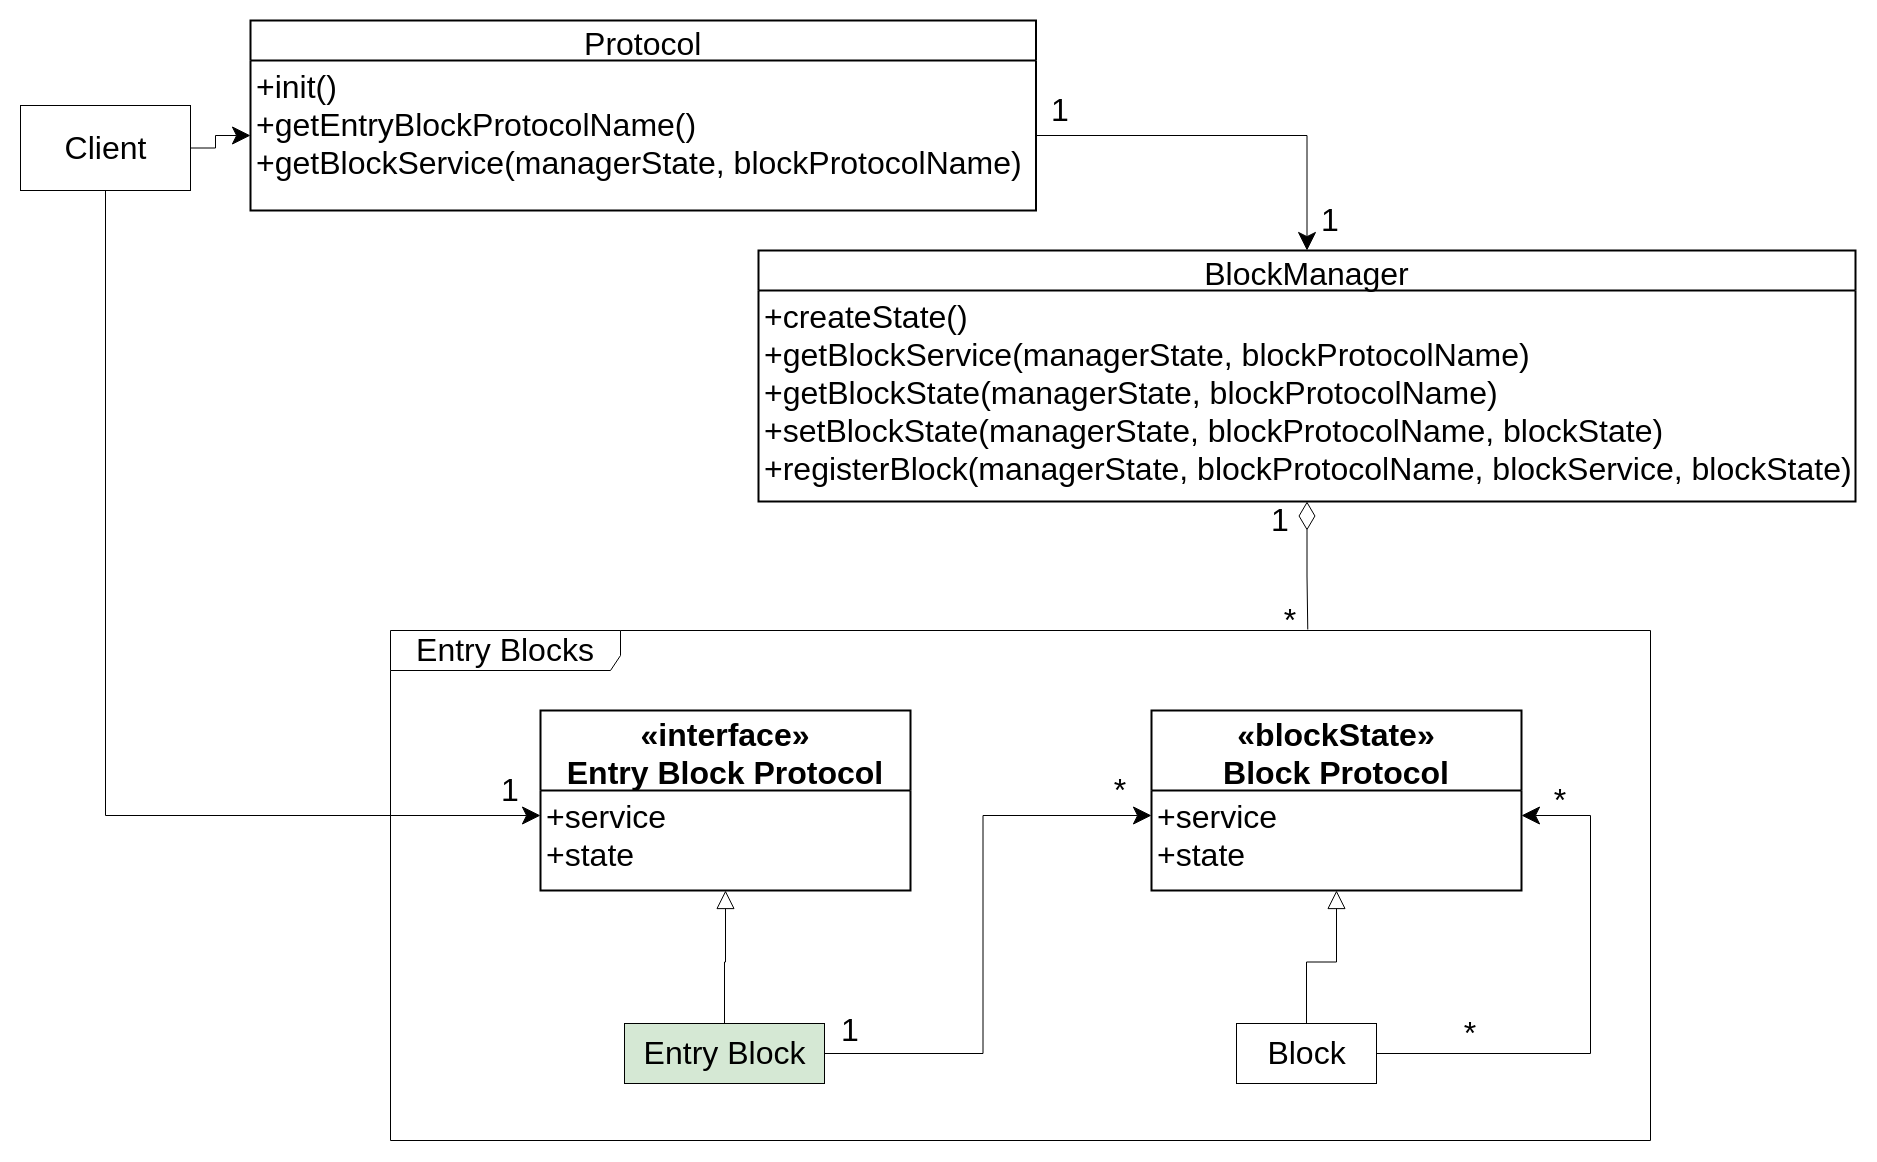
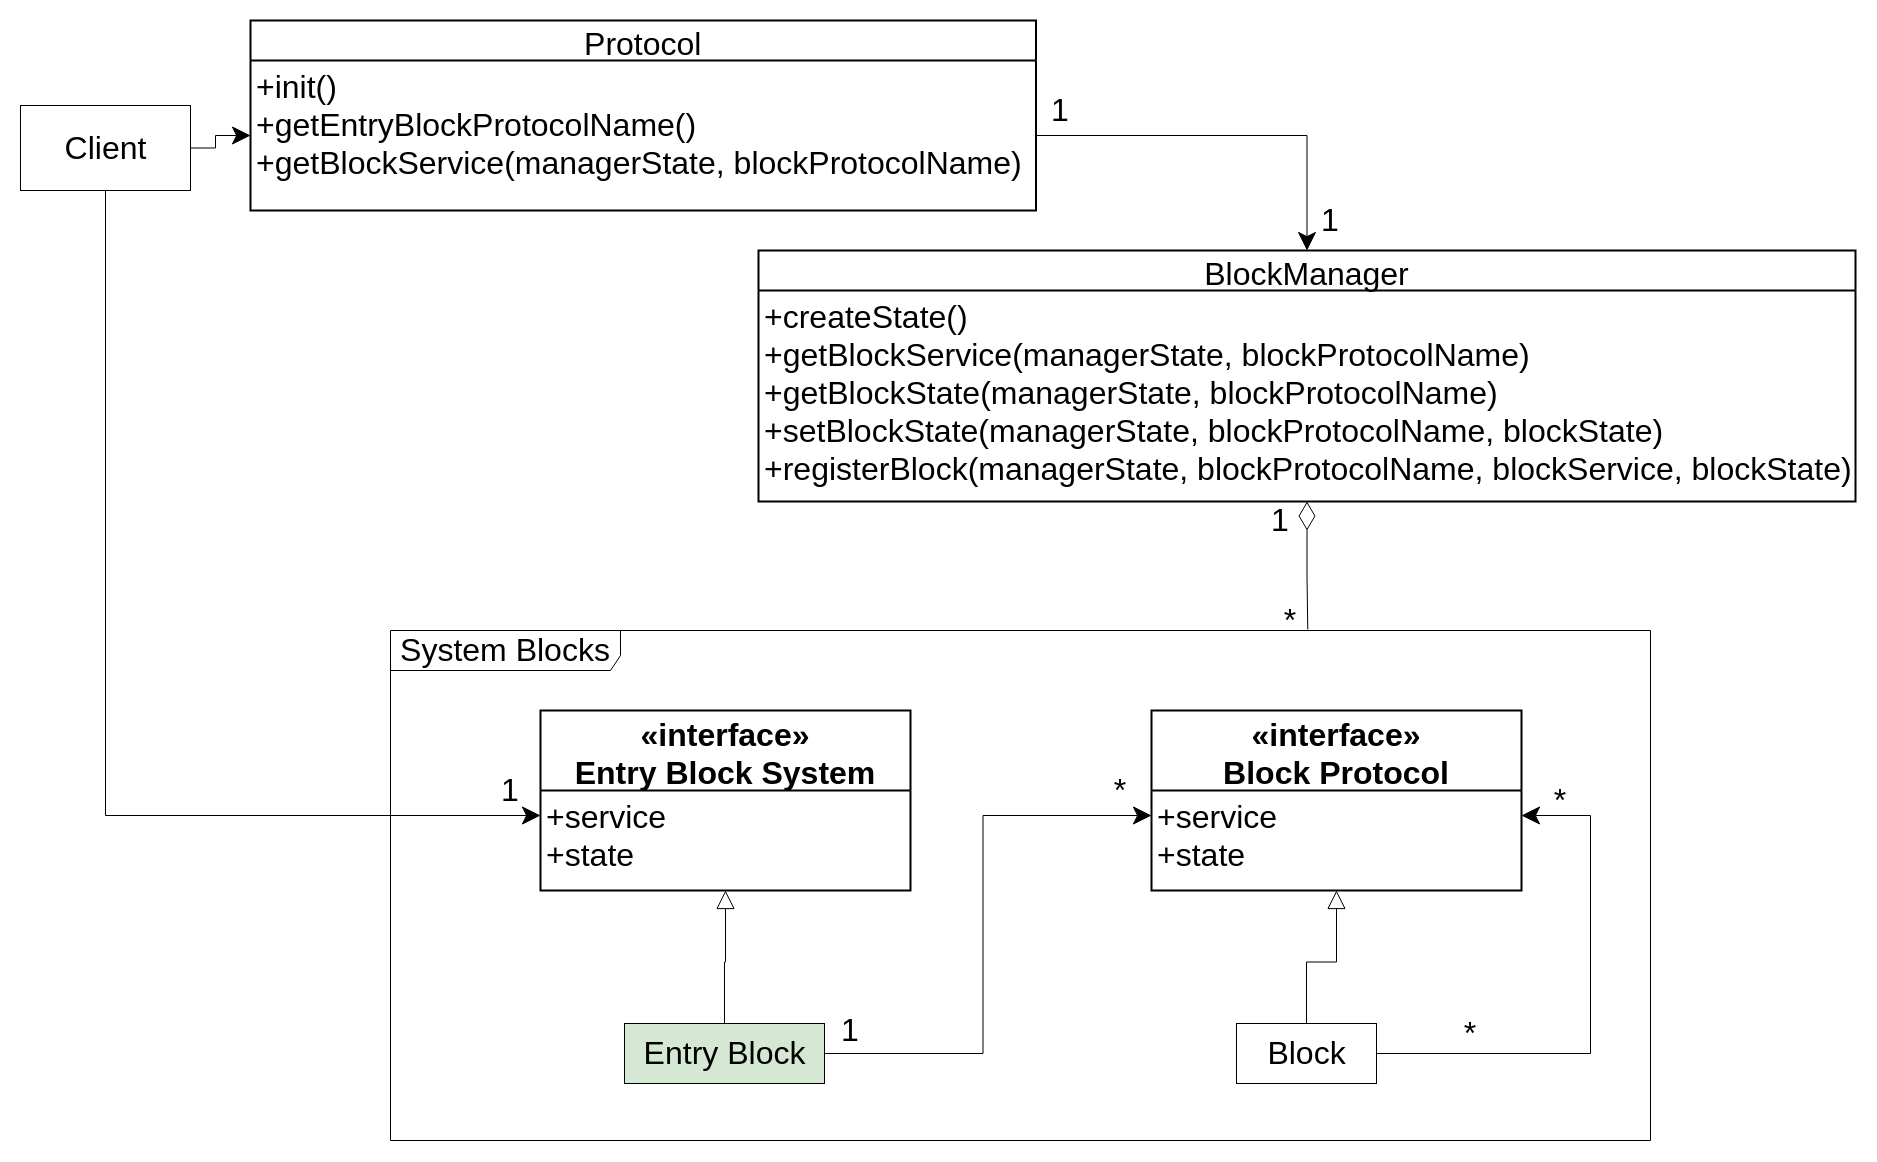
node "Entry Blocks": label "Entry Blocks" -> "System Blocks"
node "«interface» Entry Block Protocol": label "«interface» Entry Block Protocol" -> "«interface» Entry Block System"
node "«blockState» Block Protocol": label "«blockState» Block Protocol" -> "«interface» Block Protocol"
